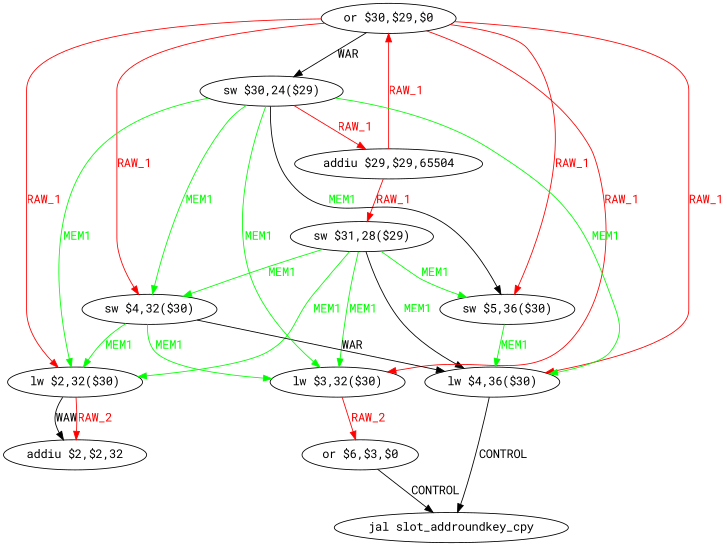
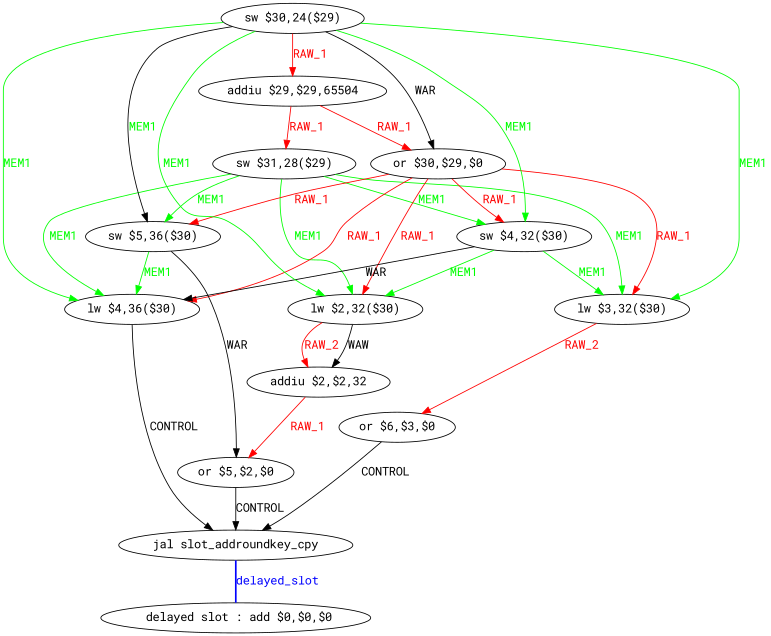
edge "or $30,$29,$0" -> "sw $30,24($29)": reversed
edge "sw $31,28($29)" -> "lw $4,36($30)": color black -> green
node "or $5,$2,$0": added
node "delayed slot : add $0,$0,$0": added
